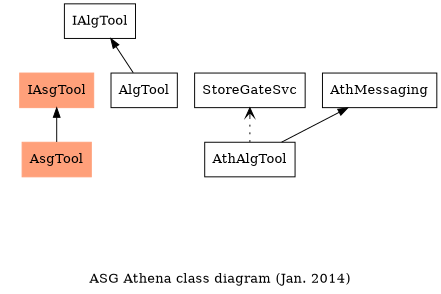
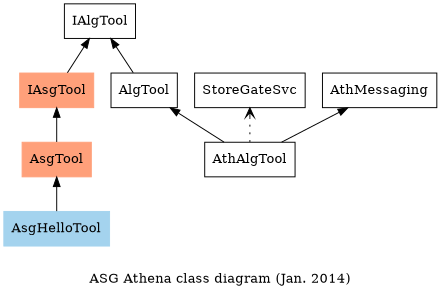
edge "IAsgTool" -> "IAlgTool": added
edge "AthAlgTool" -> "AlgTool": added
node "AsgHelloTool": added
